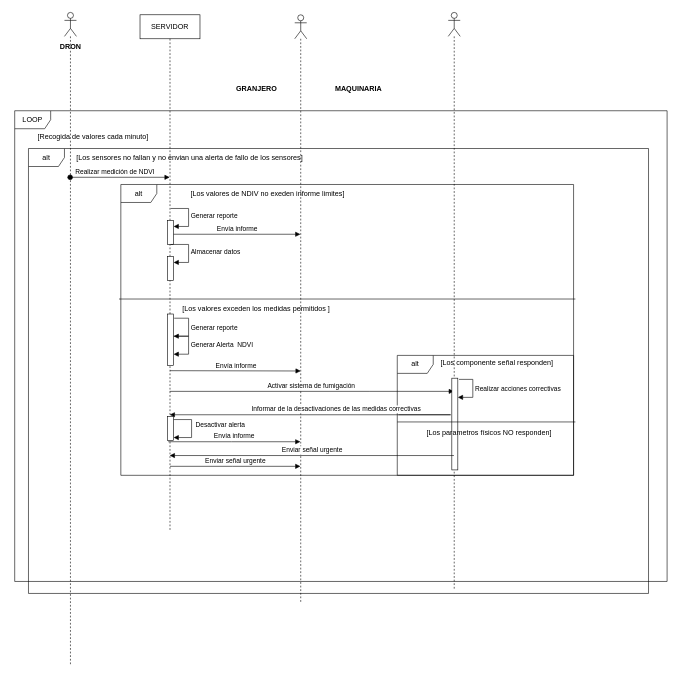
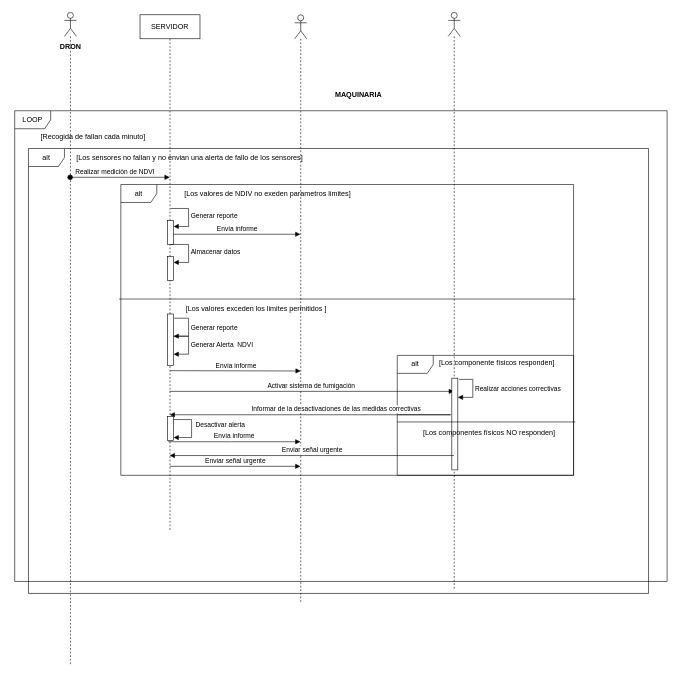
node "GRANJERO": removed
node "MAQUINARIA": moved (359, 89) -> (359, 95)
node "[Recogida de valores cada minuto]": label "[Recogida de valores cada minuto]" -> "[Recogida de fallan cada minuto]"
node "[Los valores de NDIV no exeden informe limites]": label "[Los valores de NDIV no exeden informe limites]" -> "[Los valores de NDIV no exeden parametros limites]"
node "[Los valores exceden los medidas permitidos ]": label "[Los valores exceden los medidas permitidos ]" -> "[Los valores exceden los limites permitidos ]"
node "[Los componente señal responden]": label "[Los componente señal responden]" -> "[Los componente físicos responden]"
node "[Los parametros físicos NO responden]": label "[Los parametros físicos NO responden]" -> "[Los componentes físicos NO responden]"
